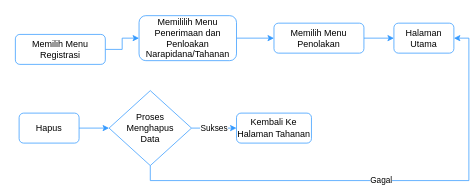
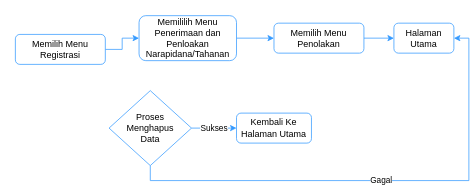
node "Hapus": removed
edge "Hapus" -> "Proses Menghapus Data": removed
node "Kembali Ke Halaman Tahanan": label "Kembali Ke Halaman Tahanan" -> "Kembali Ke Halaman Utama"
